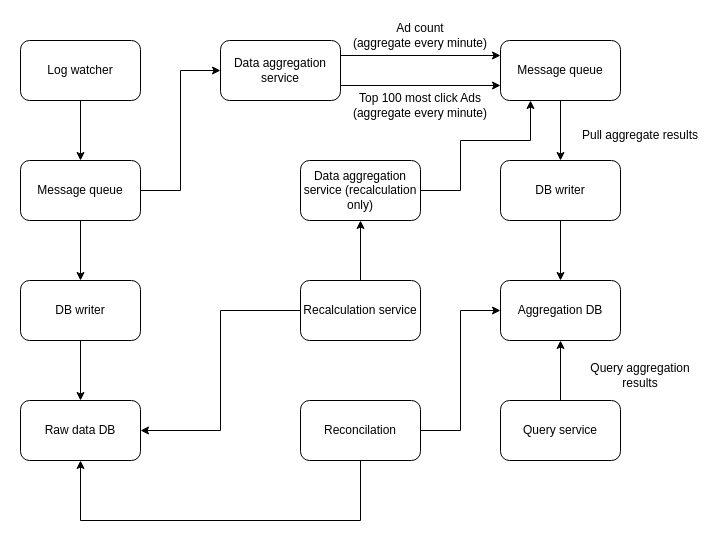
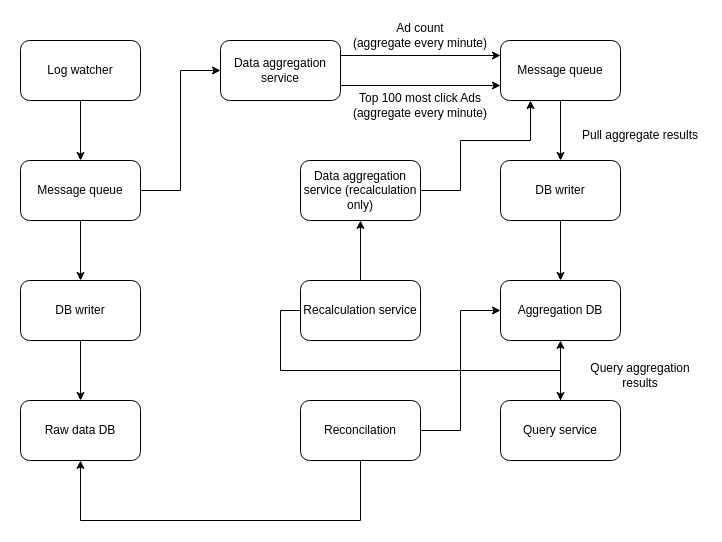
edge "Recalculation service" -> "Raw data DB": now "Recalculation service" -> "Query service"
